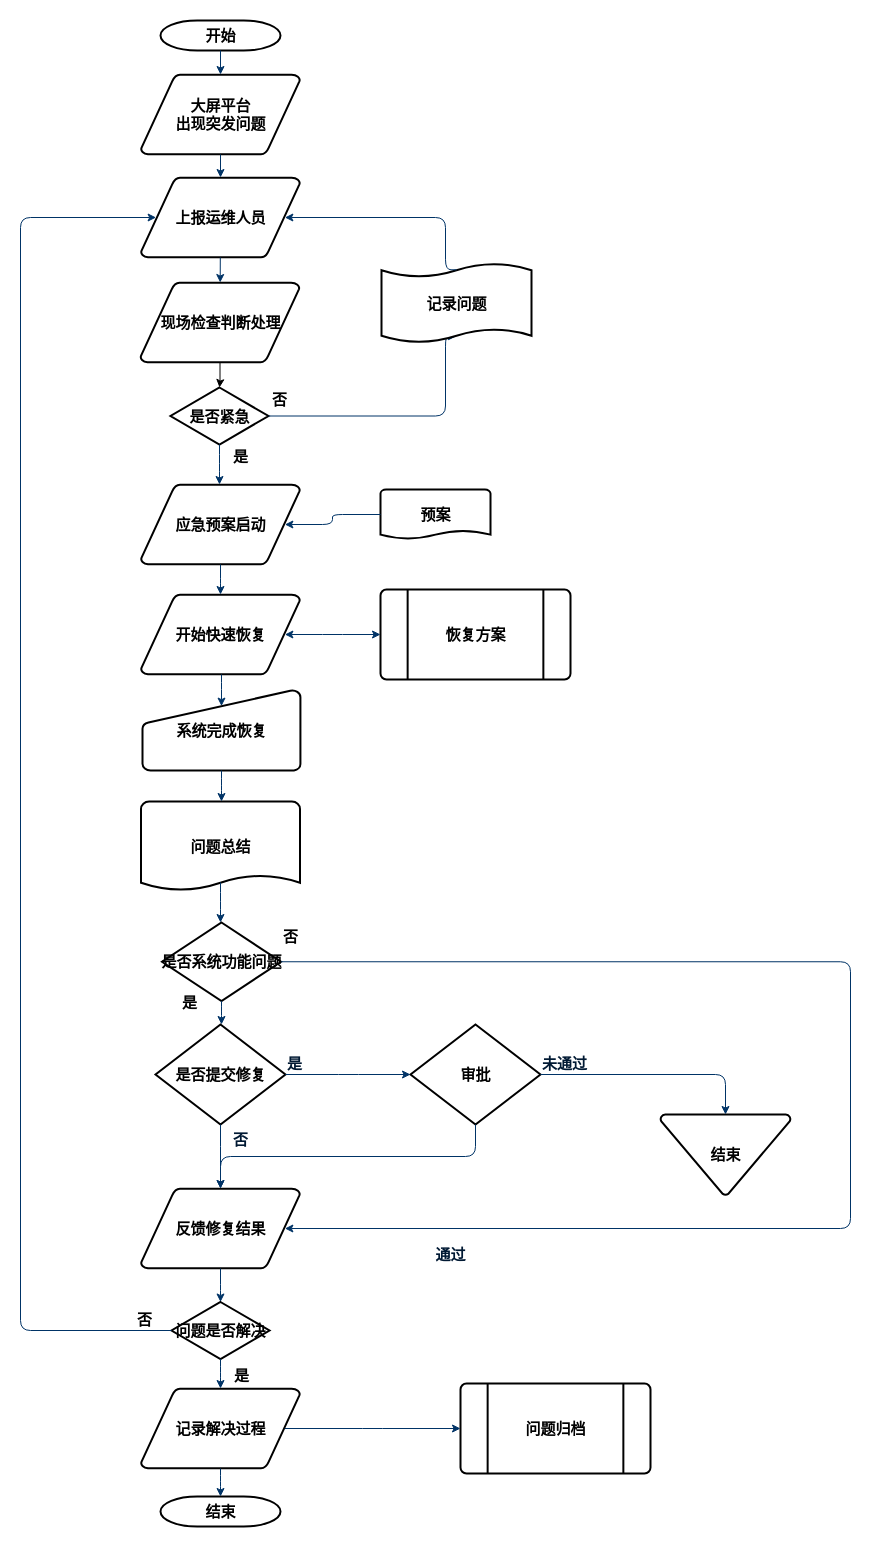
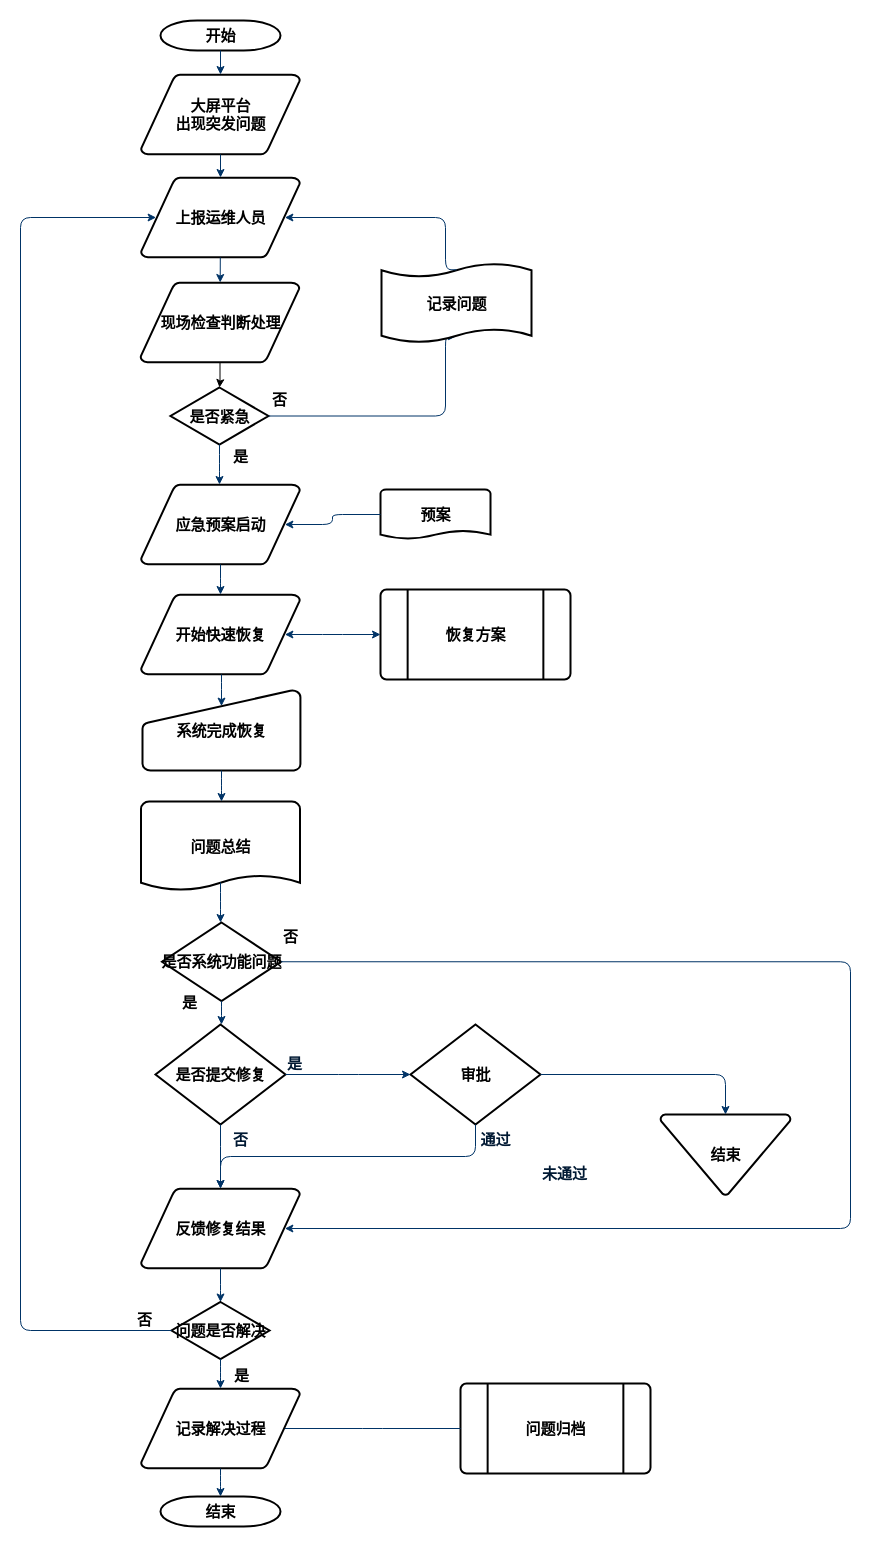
node "未通过": moved (561, 1062) -> (561, 1172)
node "通过": moved (451, 1253) -> (496, 1138)
edge "记录解决过程" -> "问题归档": arrowhead classic -> none
